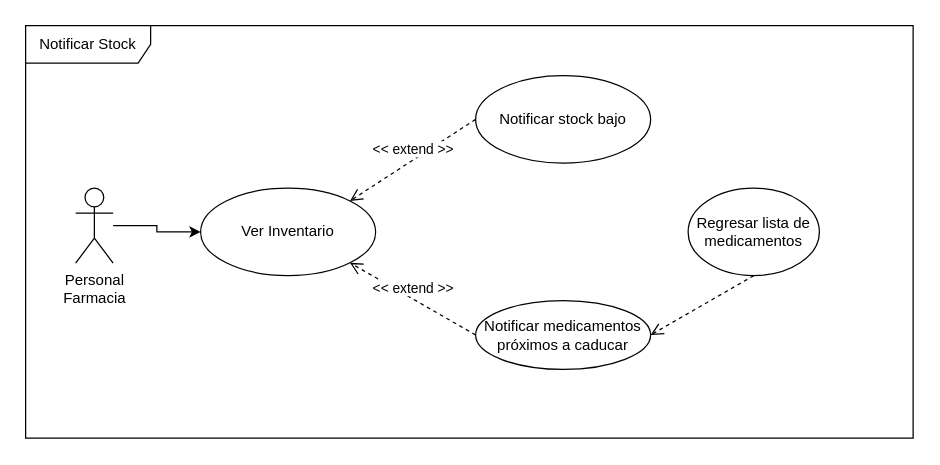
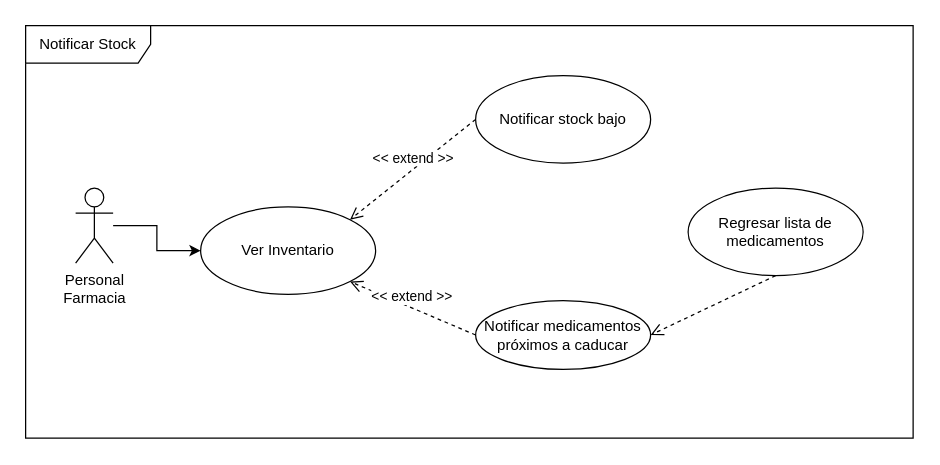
node "Ver Inventario": moved (288, 232) -> (288, 251)
node "Regresar lista de medicamentos": size 131x88 -> 175x88
